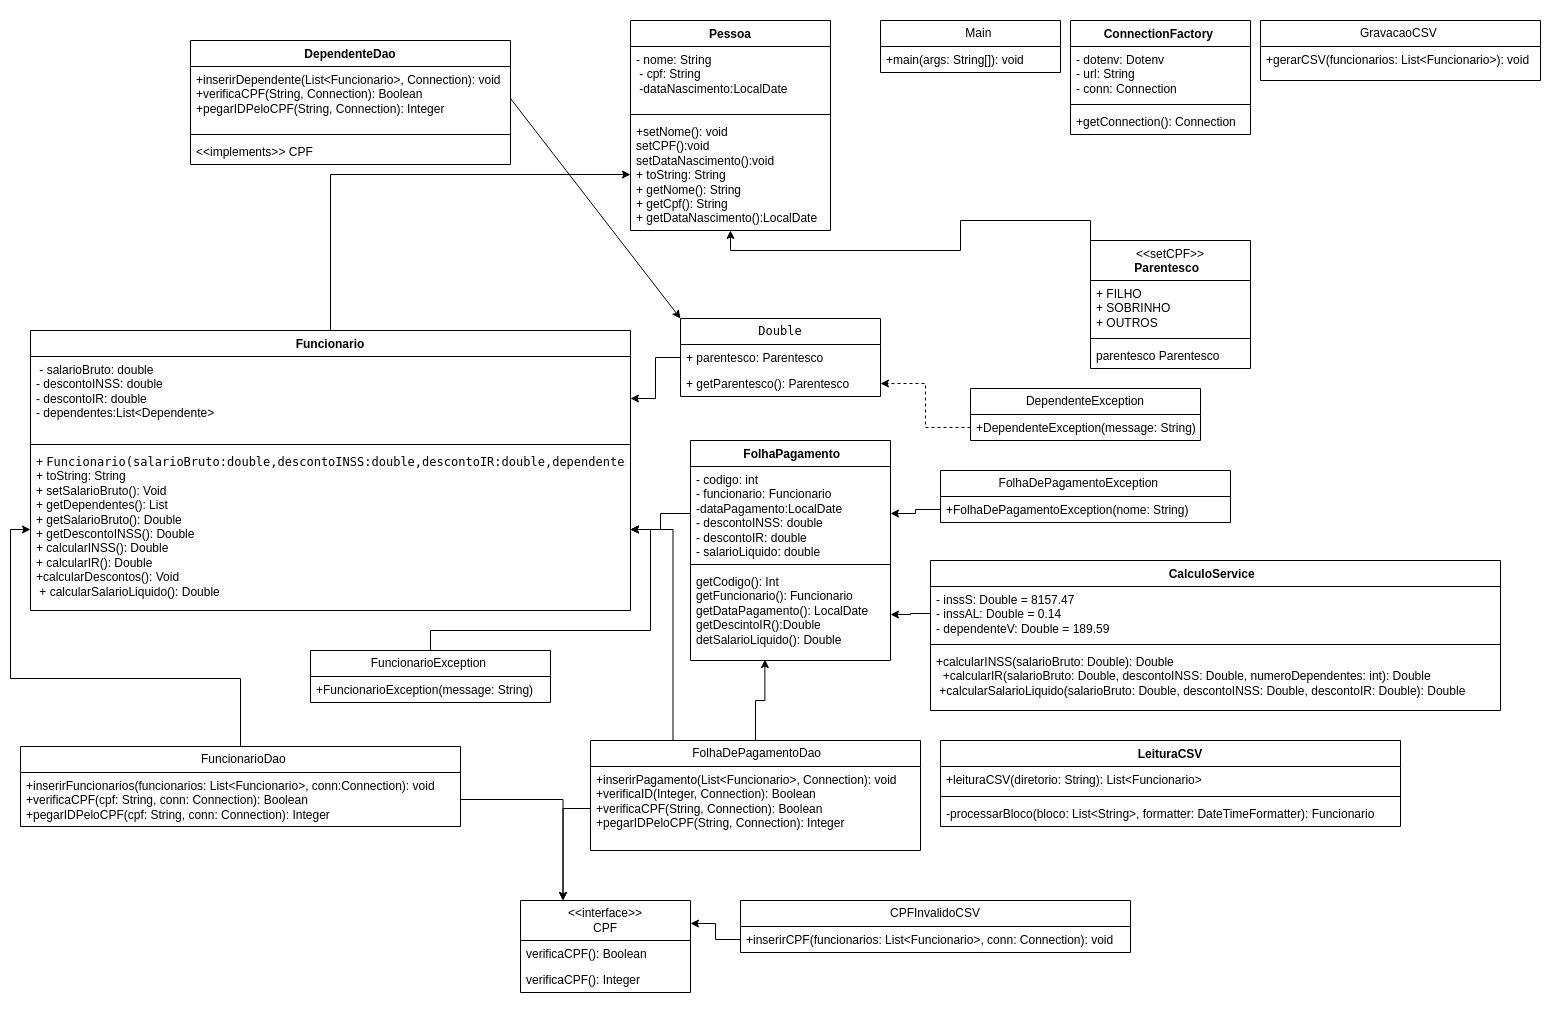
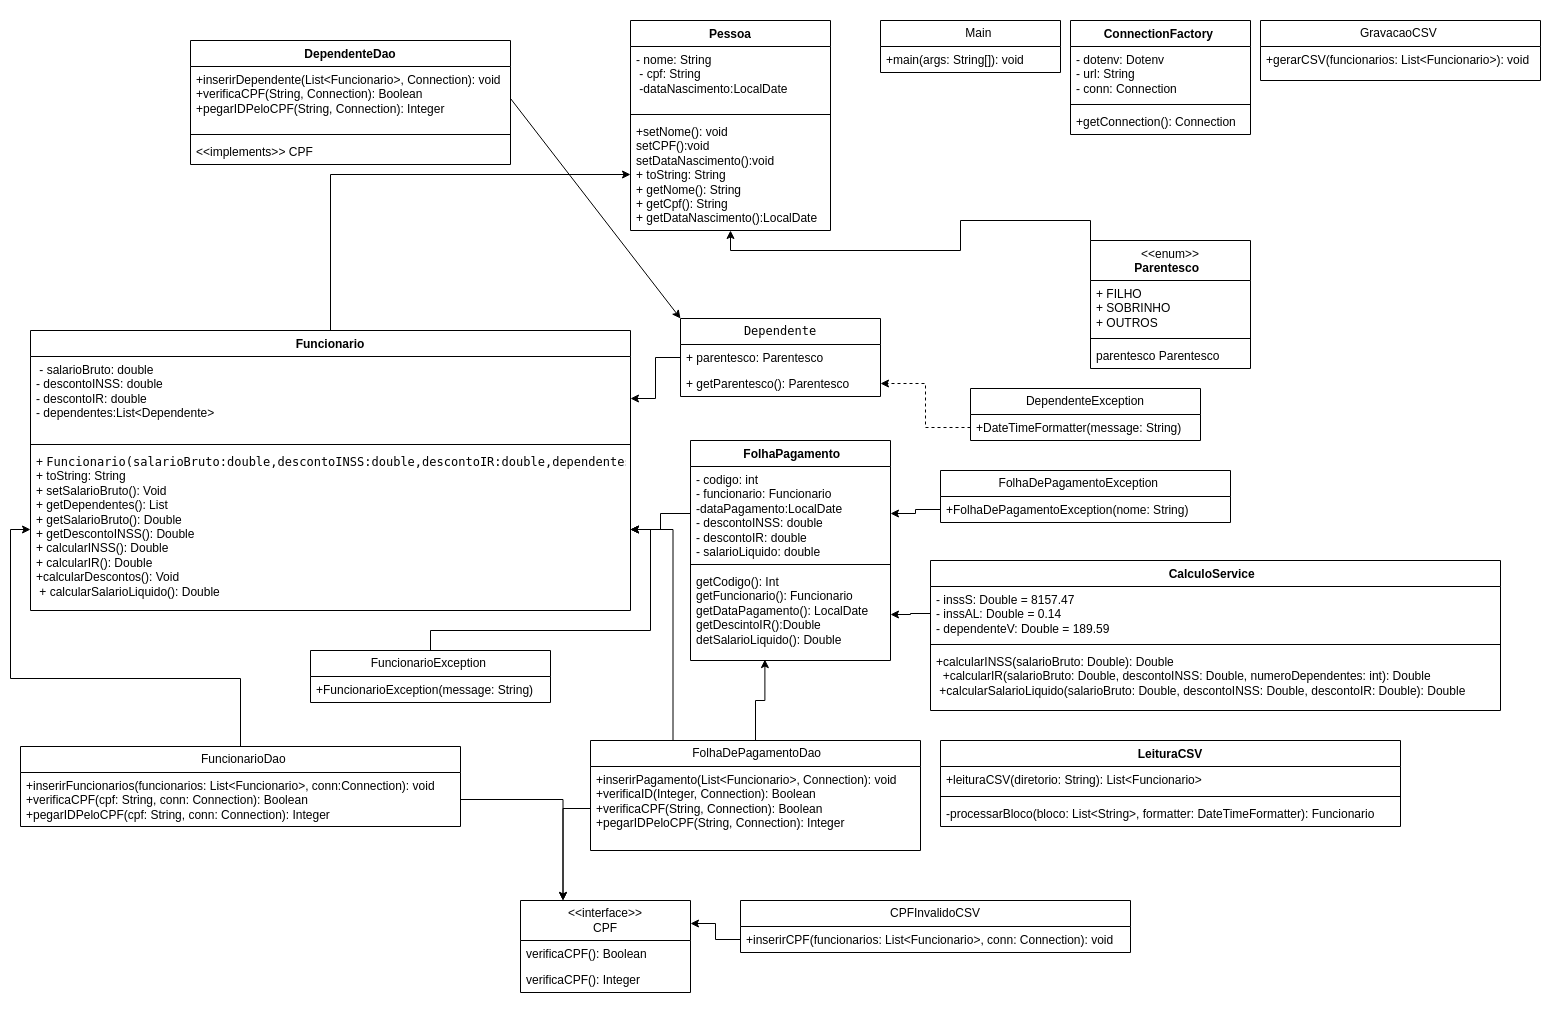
node "<<setCPF>> Parentesco": label "<<setCPF>> Parentesco" -> "<<enum>> Parentesco"
node "Double": label "Double" -> "Dependente"
node "+DependenteException(message: String)": label "+DependenteException(message: String)" -> "+DateTimeFormatter(message: String)"
